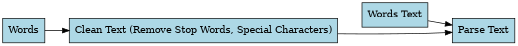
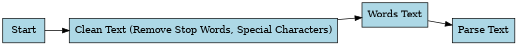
node "Words": label "Words" -> "Start"
edge "Clean Text (Remove Stop Words, Special Characters)" -> "Parse Text": now "Clean Text (Remove Stop Words, Special Characters)" -> "Words Text"
